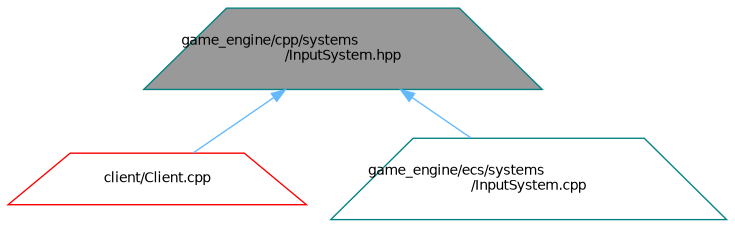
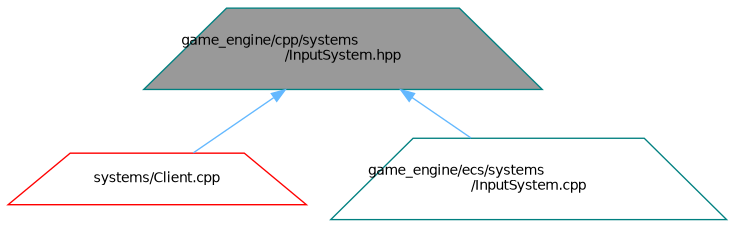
node "client/Client.cpp": label "client/Client.cpp" -> "systems/Client.cpp"
